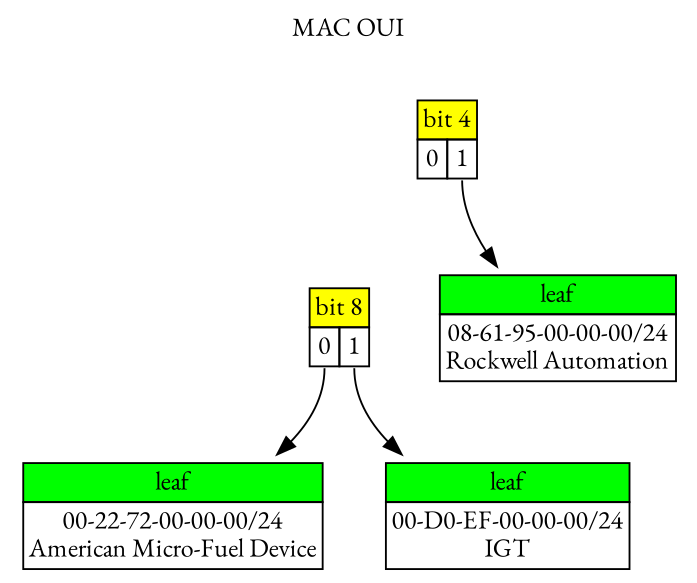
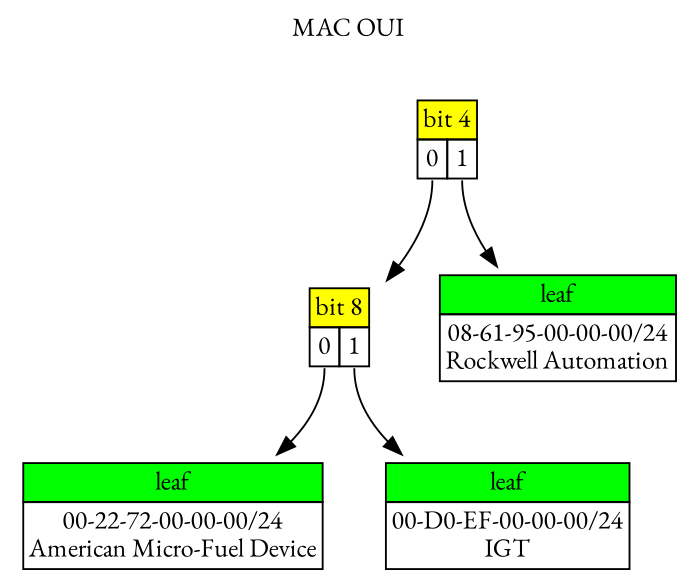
edge "bit 4" -> "bit 8": added
